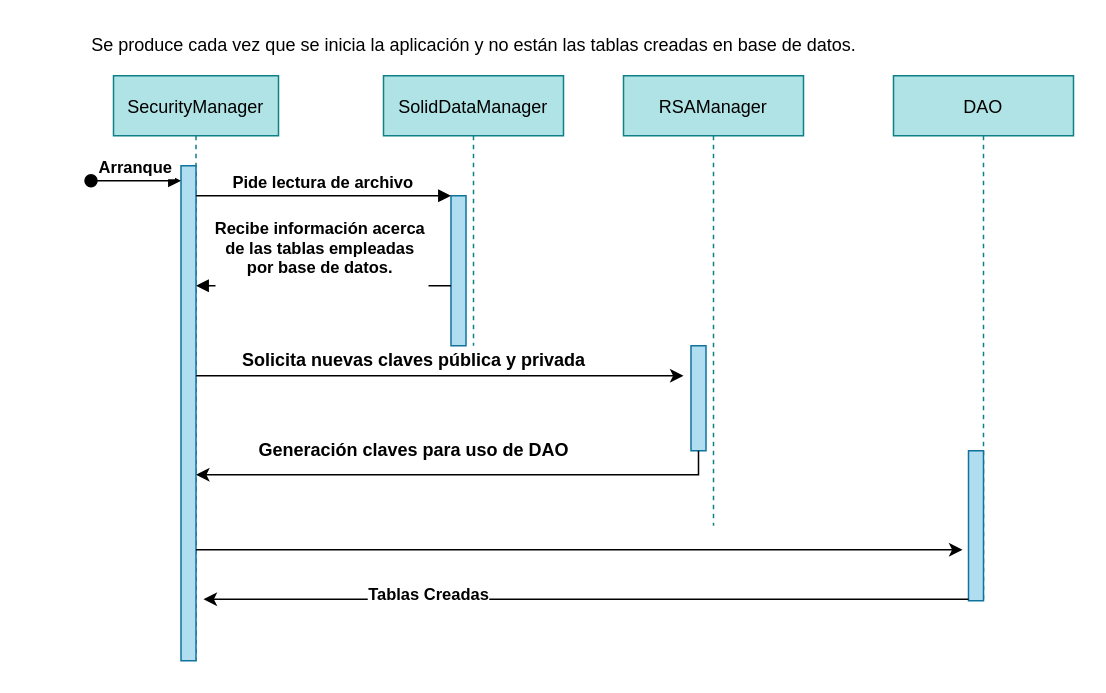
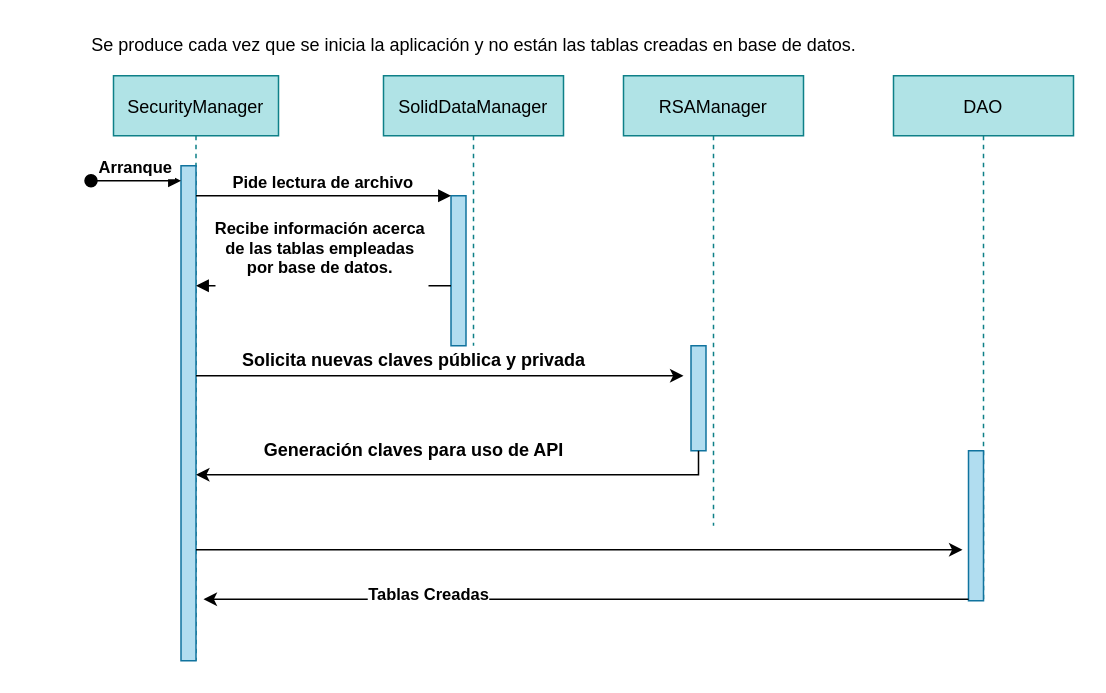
node "Generación claves para uso de DAO": label "Generación claves para uso de DAO" -> "Generación claves para uso de API"
